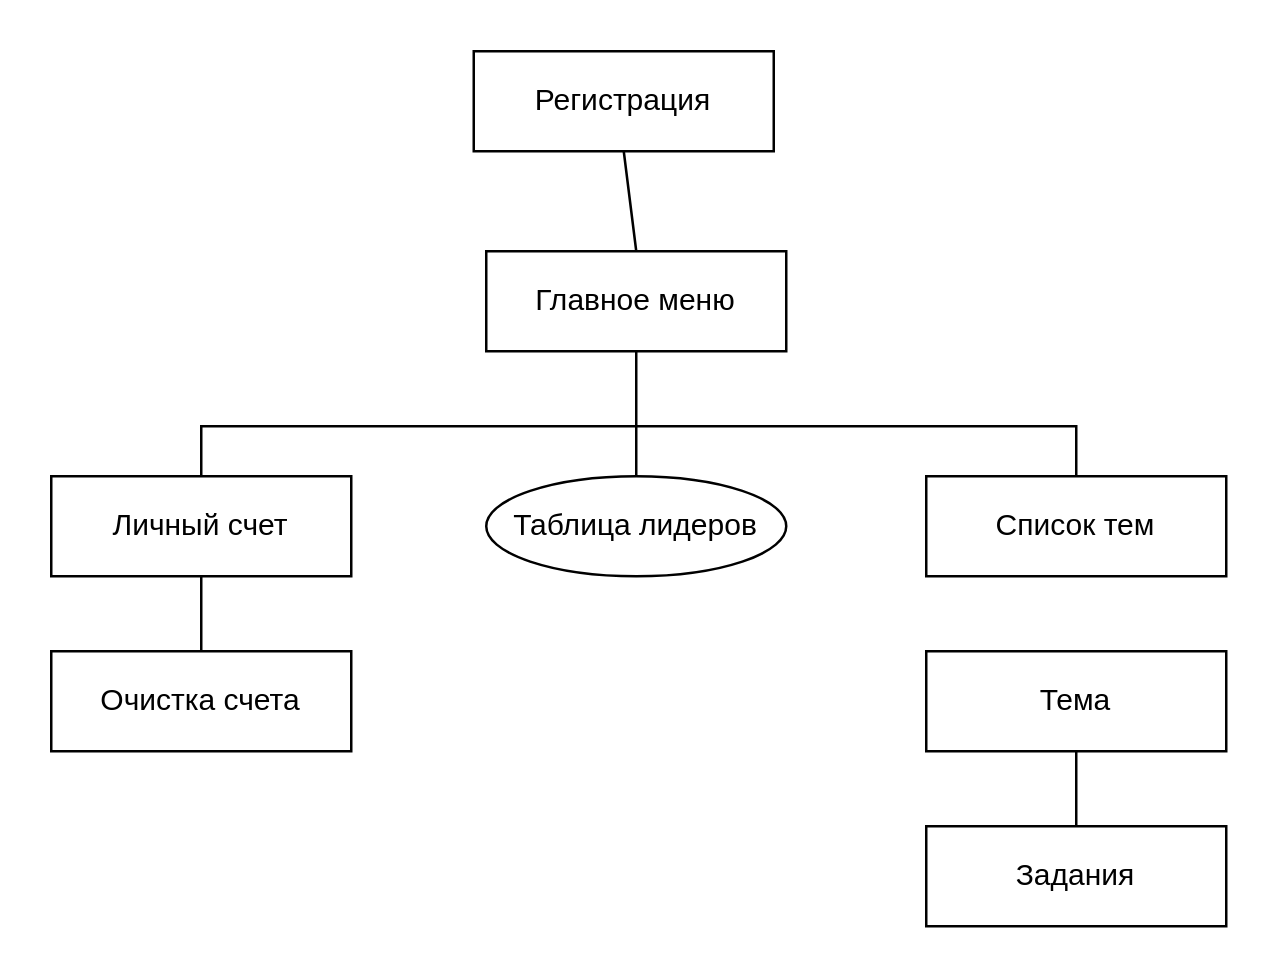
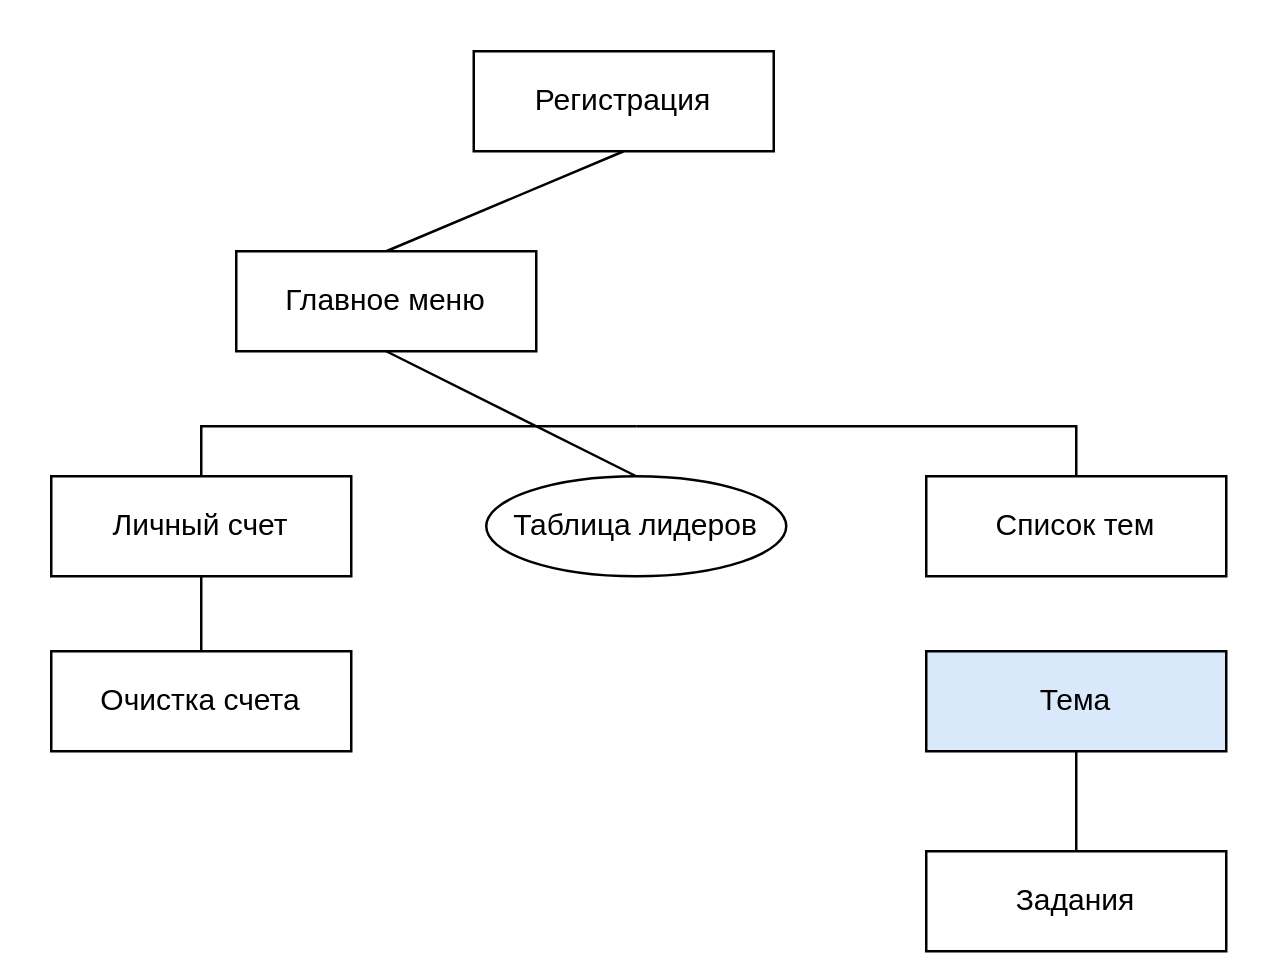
node "Главное меню": moved (636, 301) -> (386, 301)
node "Тема": fillcolor #ffffff -> #dae8fc
node "Задания": moved (1076, 876) -> (1076, 901)
